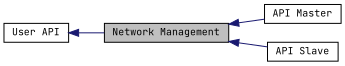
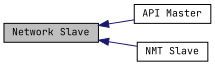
node "User API": removed
node "Network Management": label "Network Management" -> "Network Slave"
node "API Slave": label "API Slave" -> "NMT Slave"
